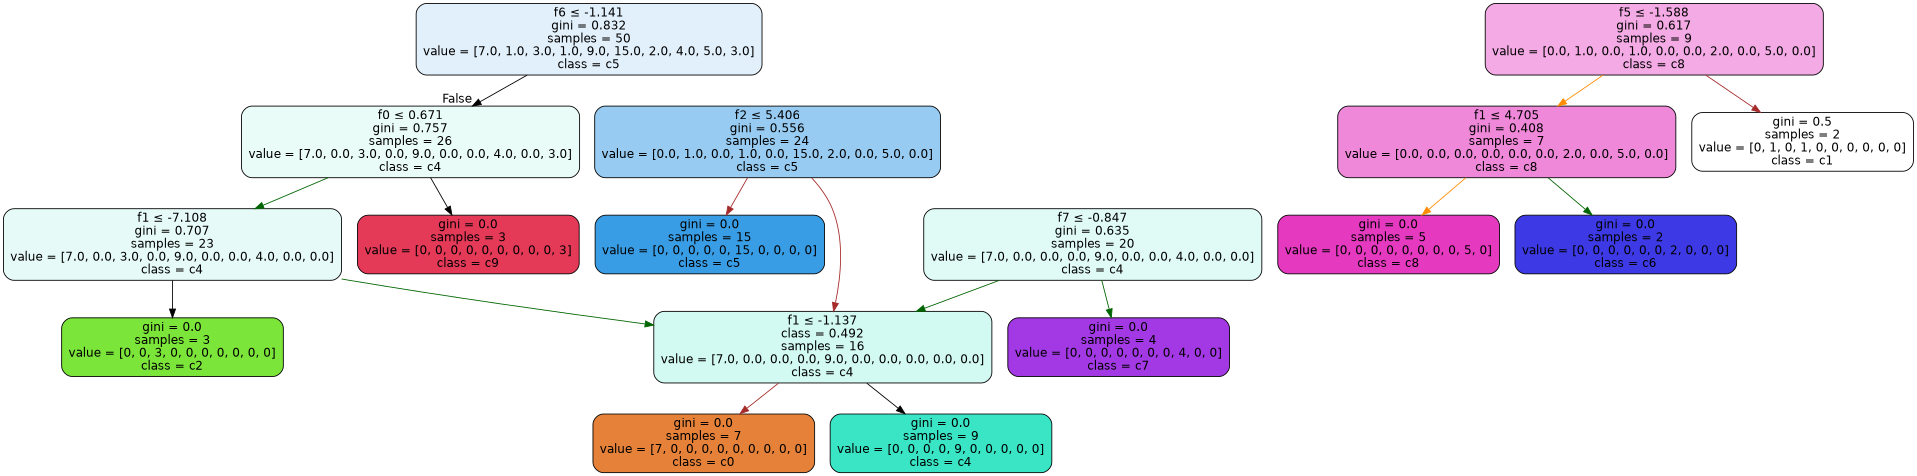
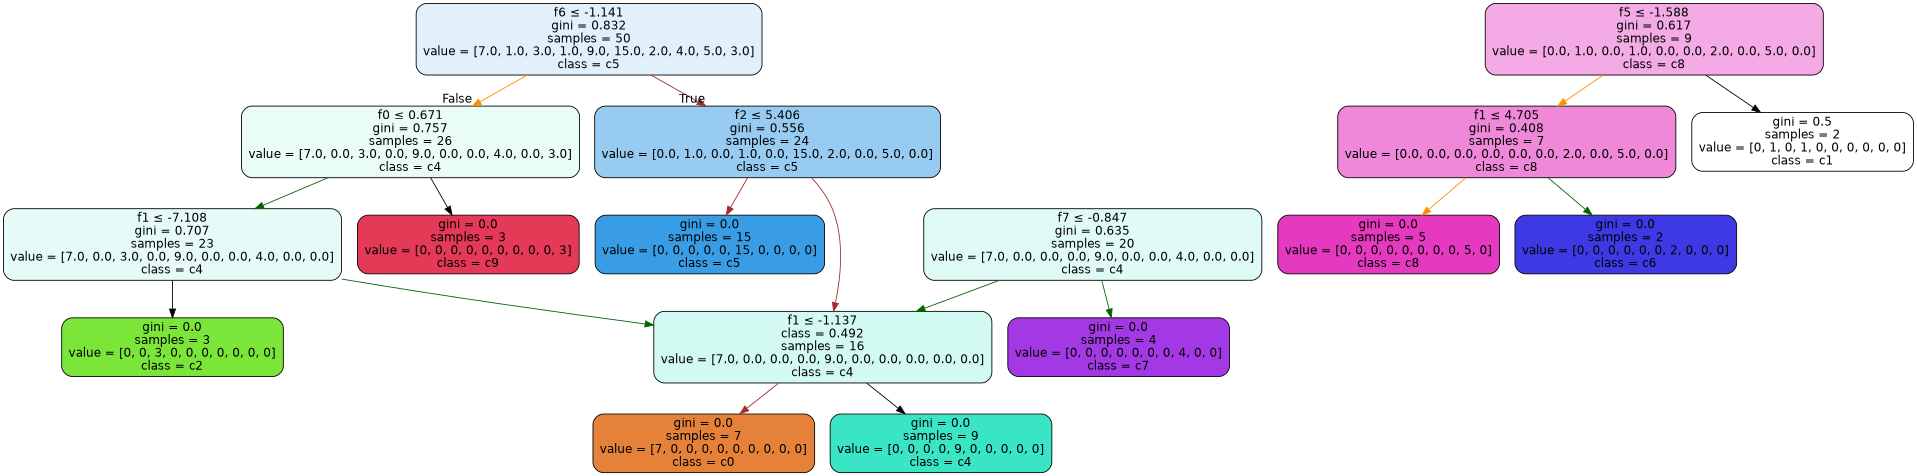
edge "f6 ≤ -1.141" -> "f0 ≤ 0.671": color black -> darkorange
edge "f6 ≤ -1.141" -> "f2 ≤ 5.406": added
edge "f5 ≤ -1.588" -> "gini = 0.5": color brown -> black
